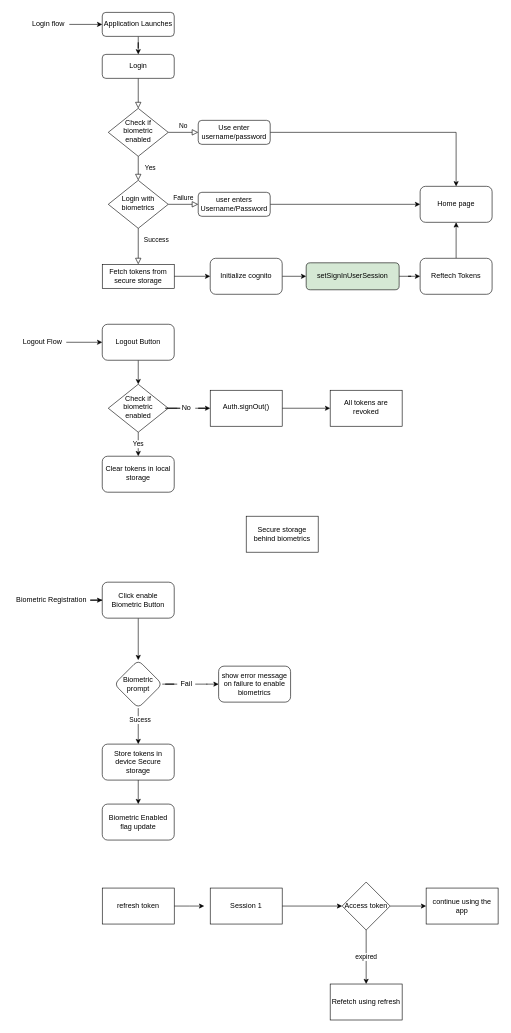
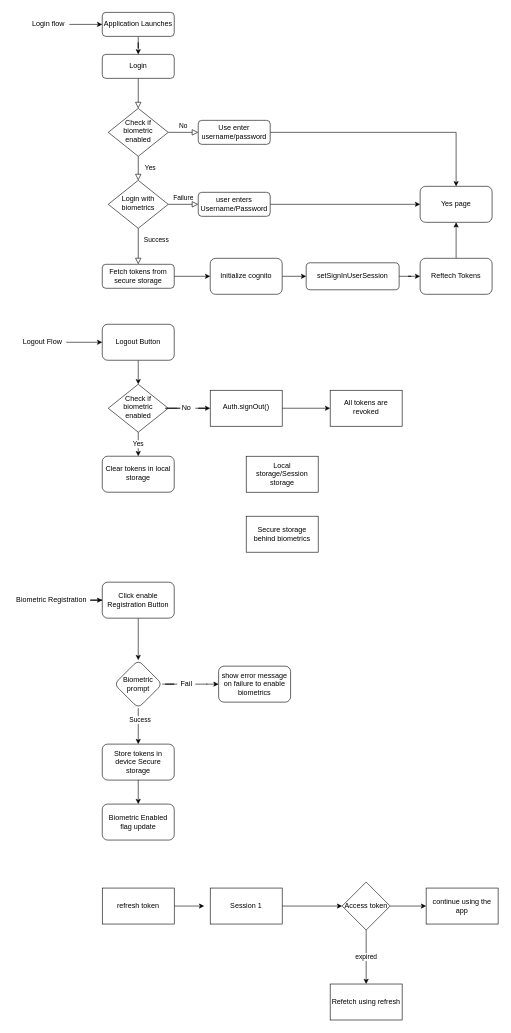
node "Home page": label "Home page" -> "Yes page"
node "Fetch tokens from secure storage": shape rectangle -> rounded rectangle
node "setSignInUserSession": fillcolor #d5e8d4 -> #ffffff
node "Local storage/Session storage": added
node "Click enable Biometric Button": label "Click enable Biometric Button" -> "Click enable Registration Button"
